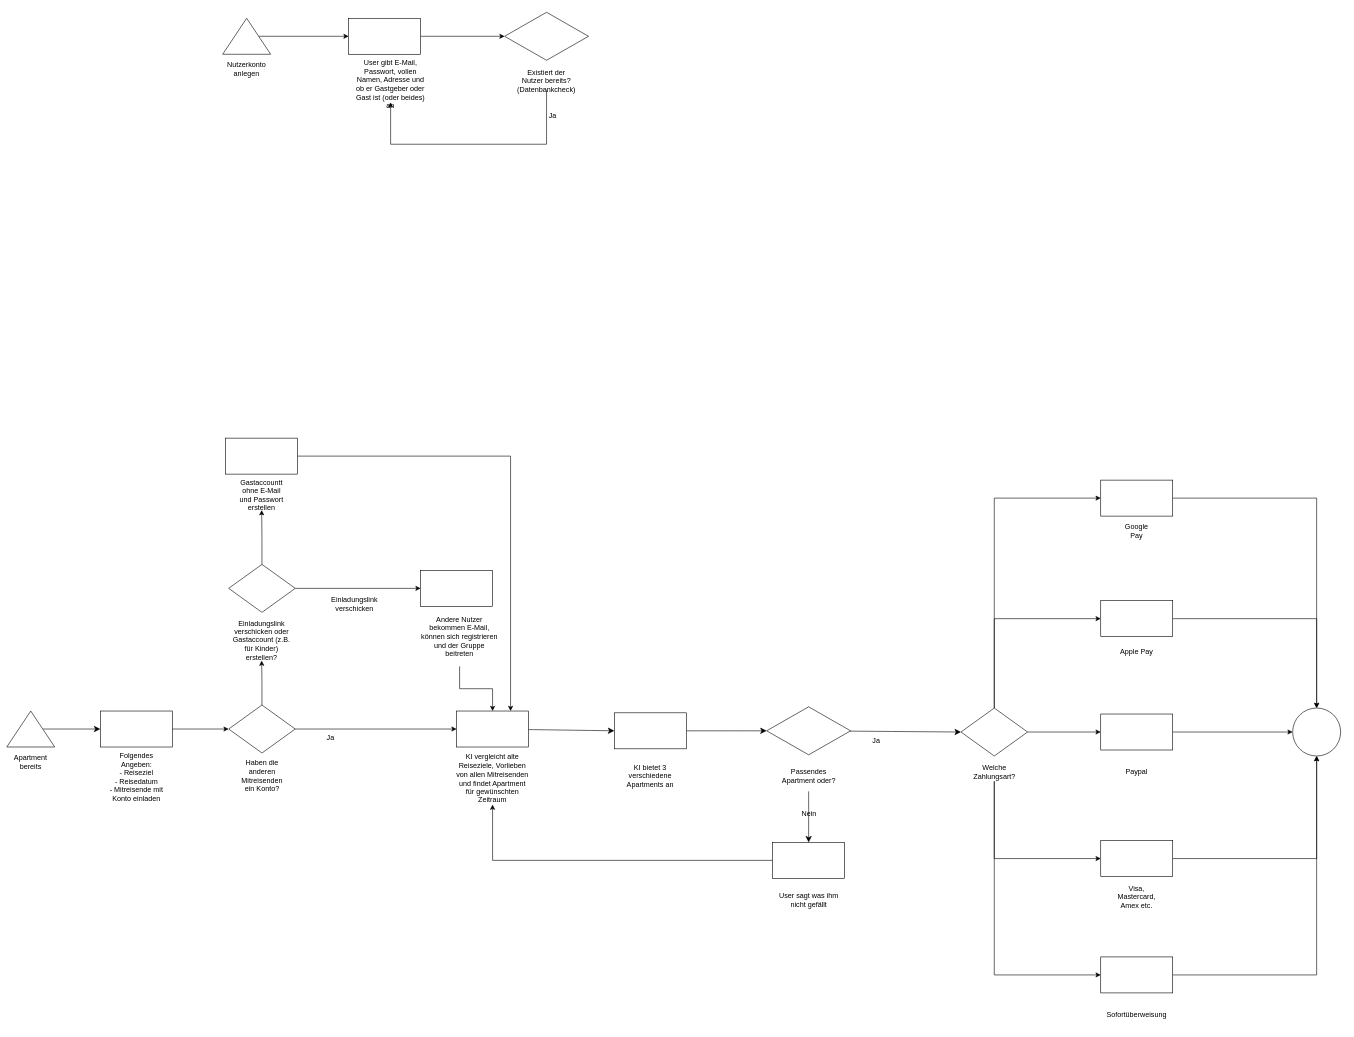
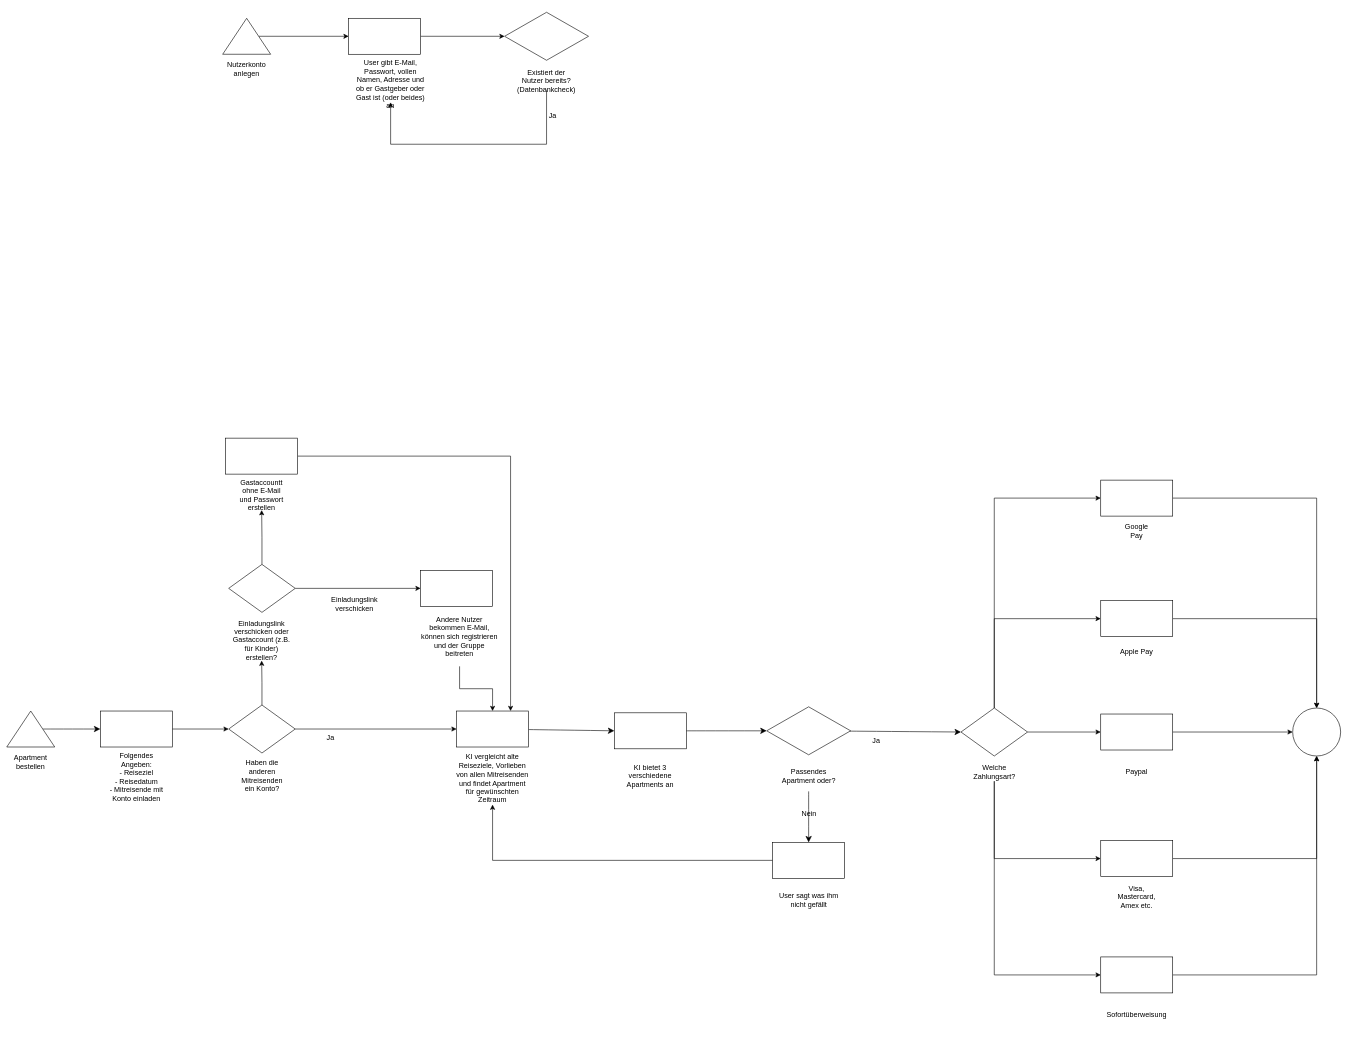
node "Apartment bereits": label "Apartment bereits" -> "Apartment bestellen"
